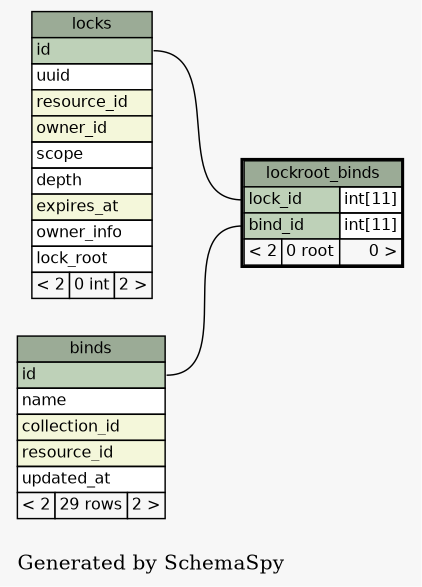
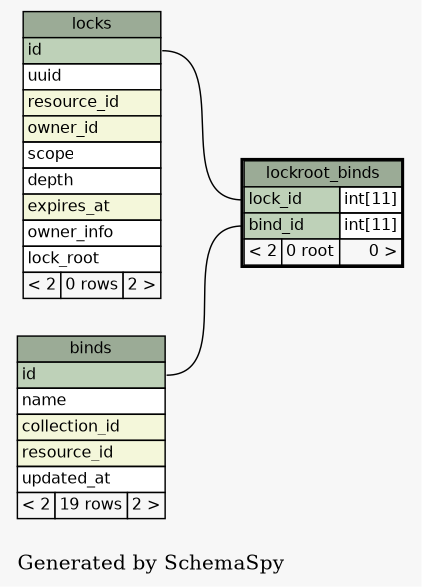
node "locks": text "0 int" -> "0 rows"
node "binds": text "29 rows" -> "19 rows"
